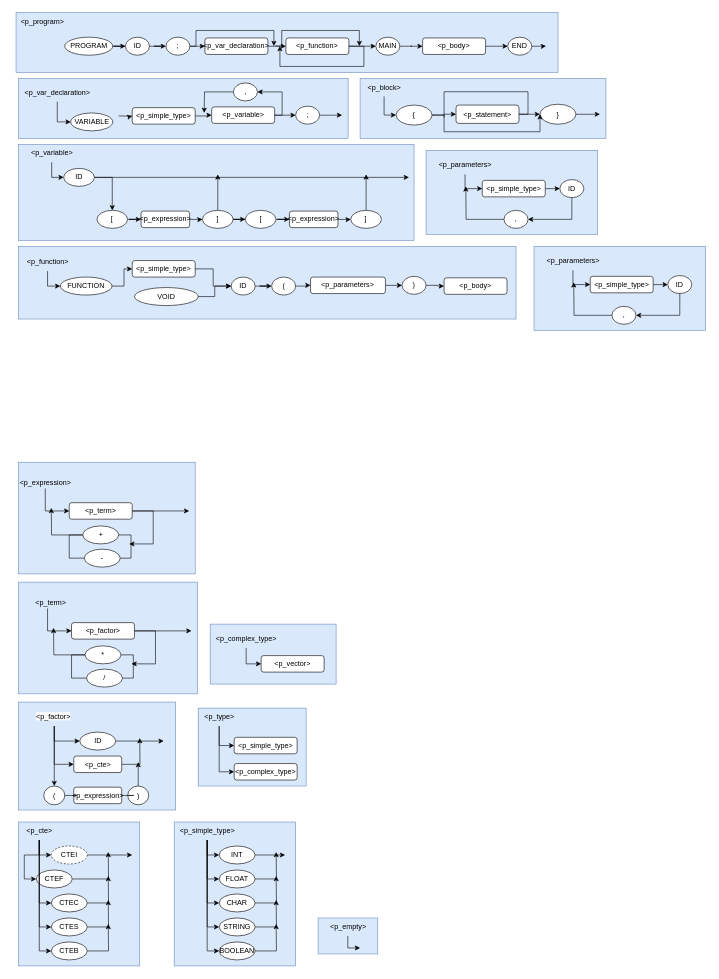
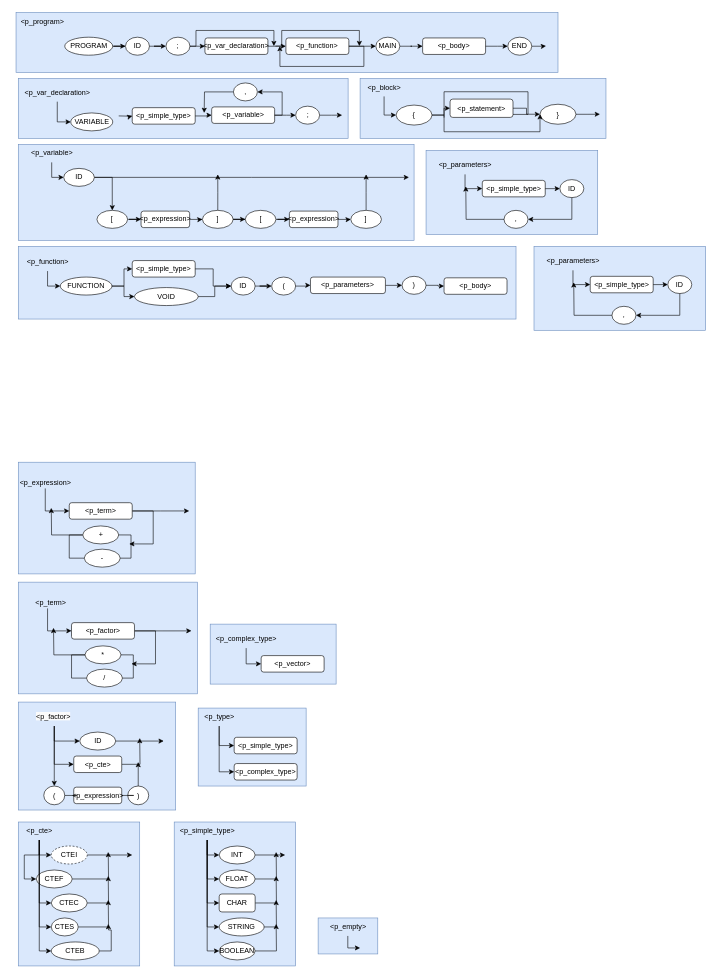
node "<p_statement>": moved (488, 114) -> (482, 108)
edge "FUNCTION" -> "VOID": added
node "CHAR": shape ellipse -> rounded rectangle
node "CTES": size 36x18 -> 27x18
node "STRING": size 36x18 -> 45x18
node "CTEB": size 36x18 -> 48x18
